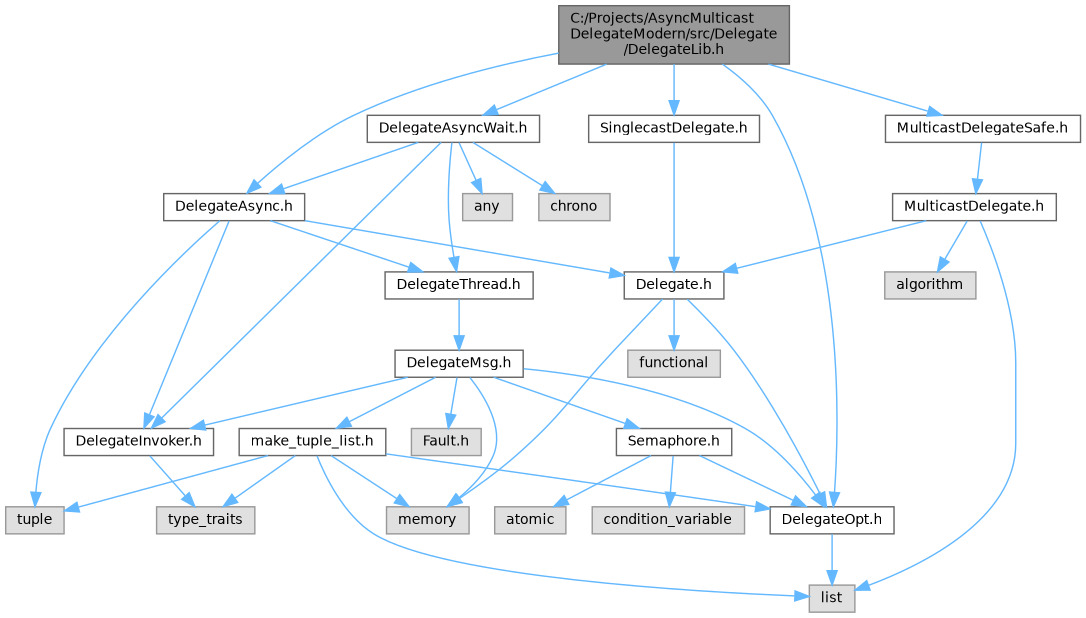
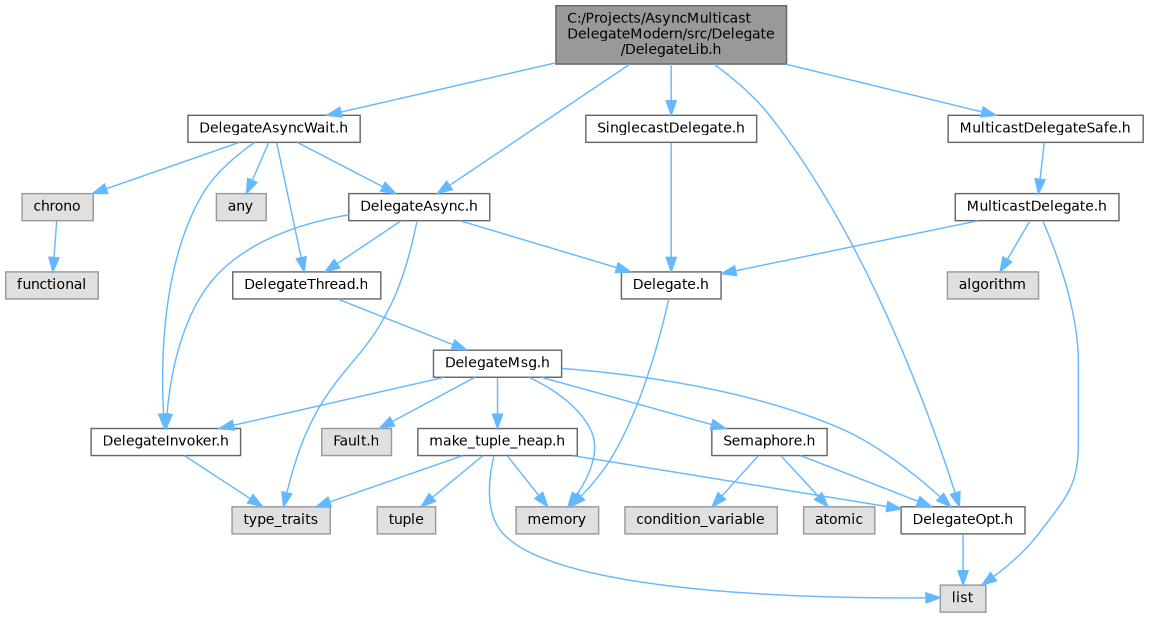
edge "Delegate.h" -> "functional": now "chrono" -> "functional"
edge "DelegateAsync.h" -> "tuple": now "DelegateAsync.h" -> "type_traits"
edge "Delegate.h" -> "DelegateOpt.h": removed
node "make_tuple_list.h": label "make_tuple_list.h" -> "make_tuple_heap.h"
